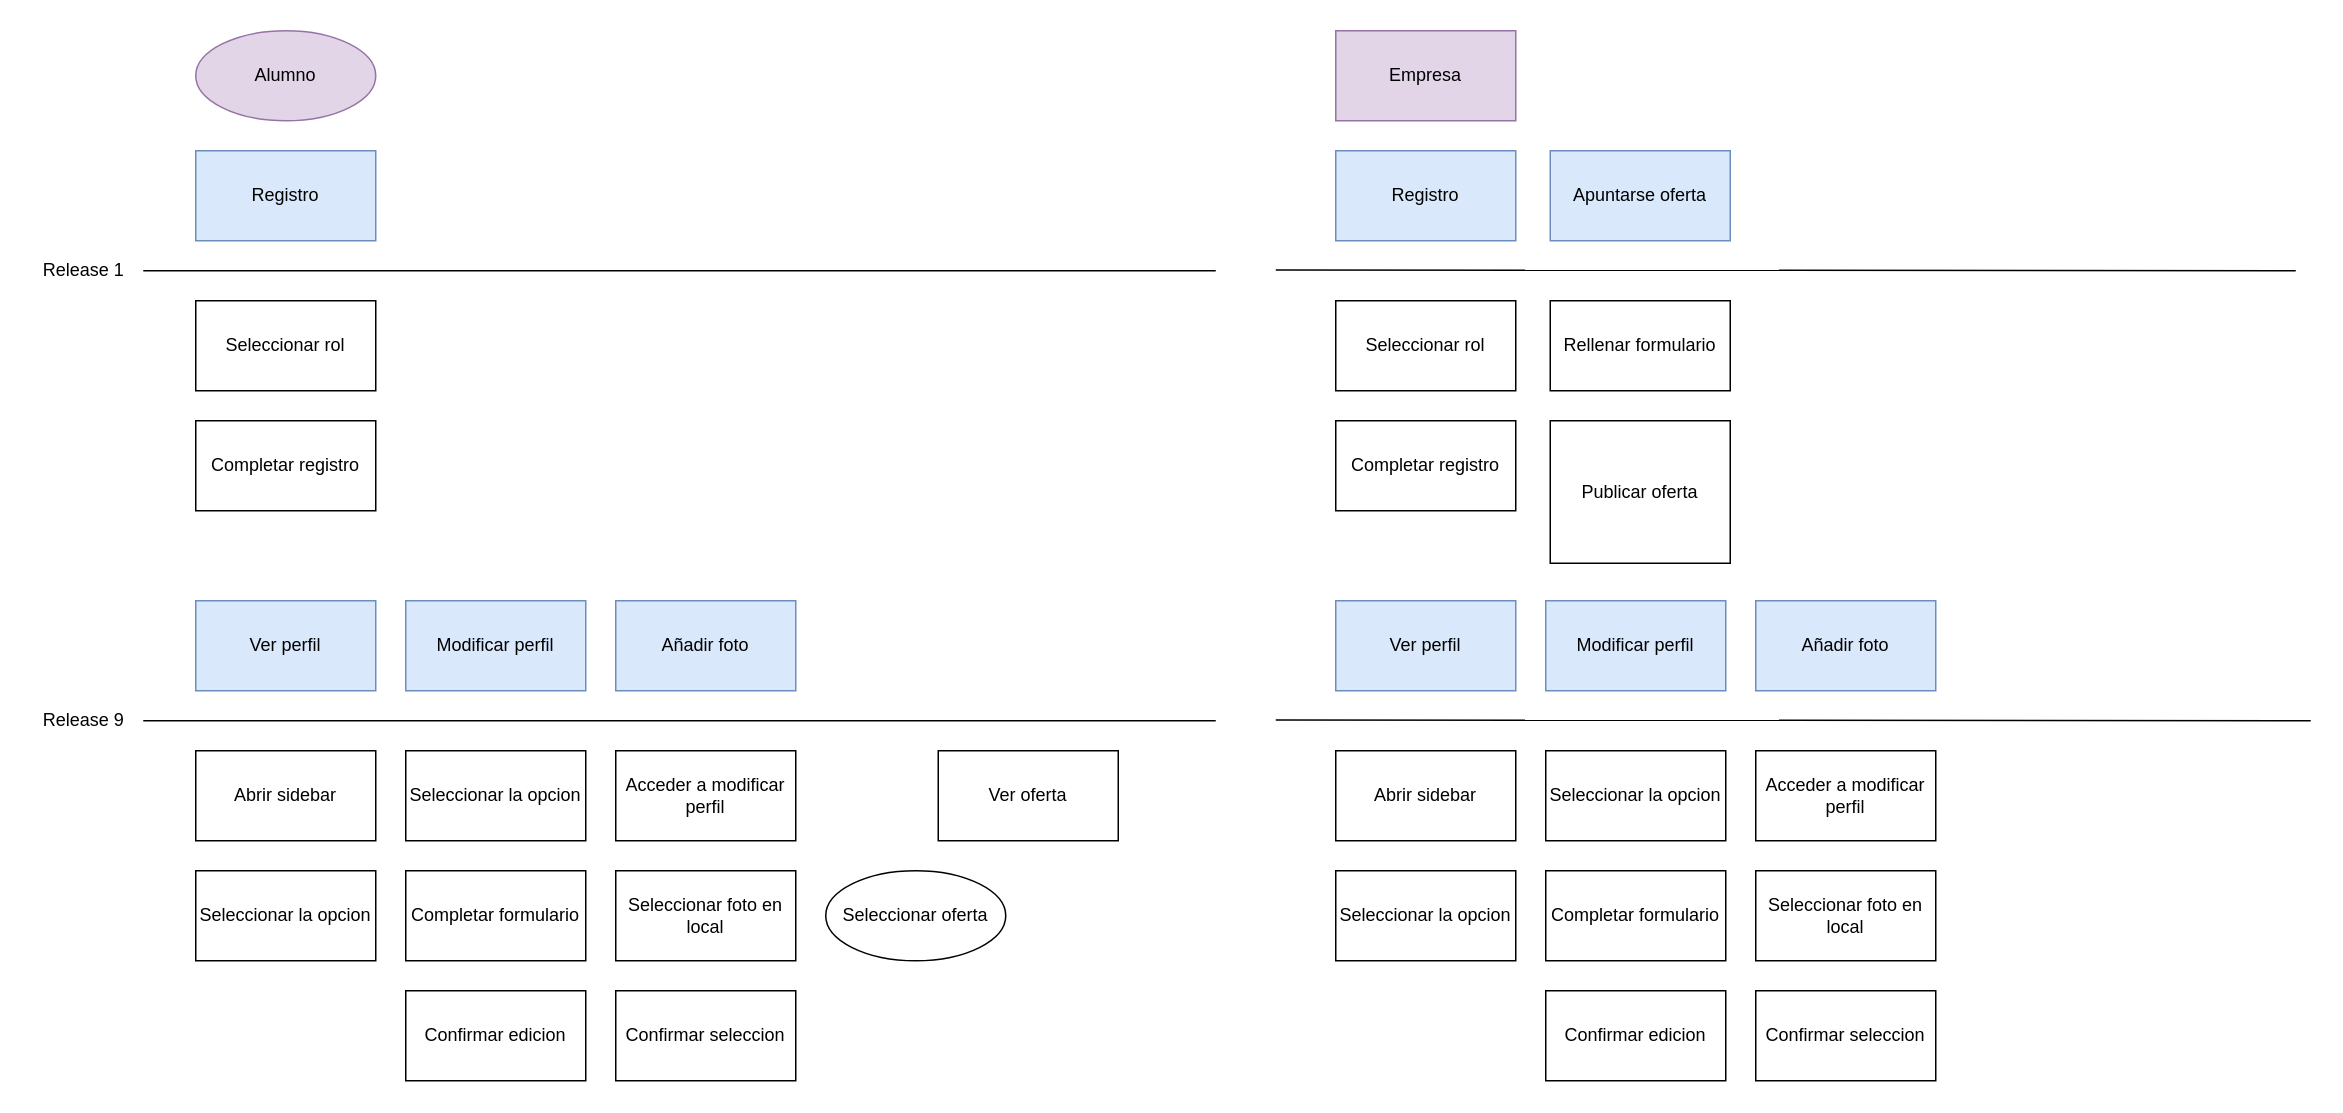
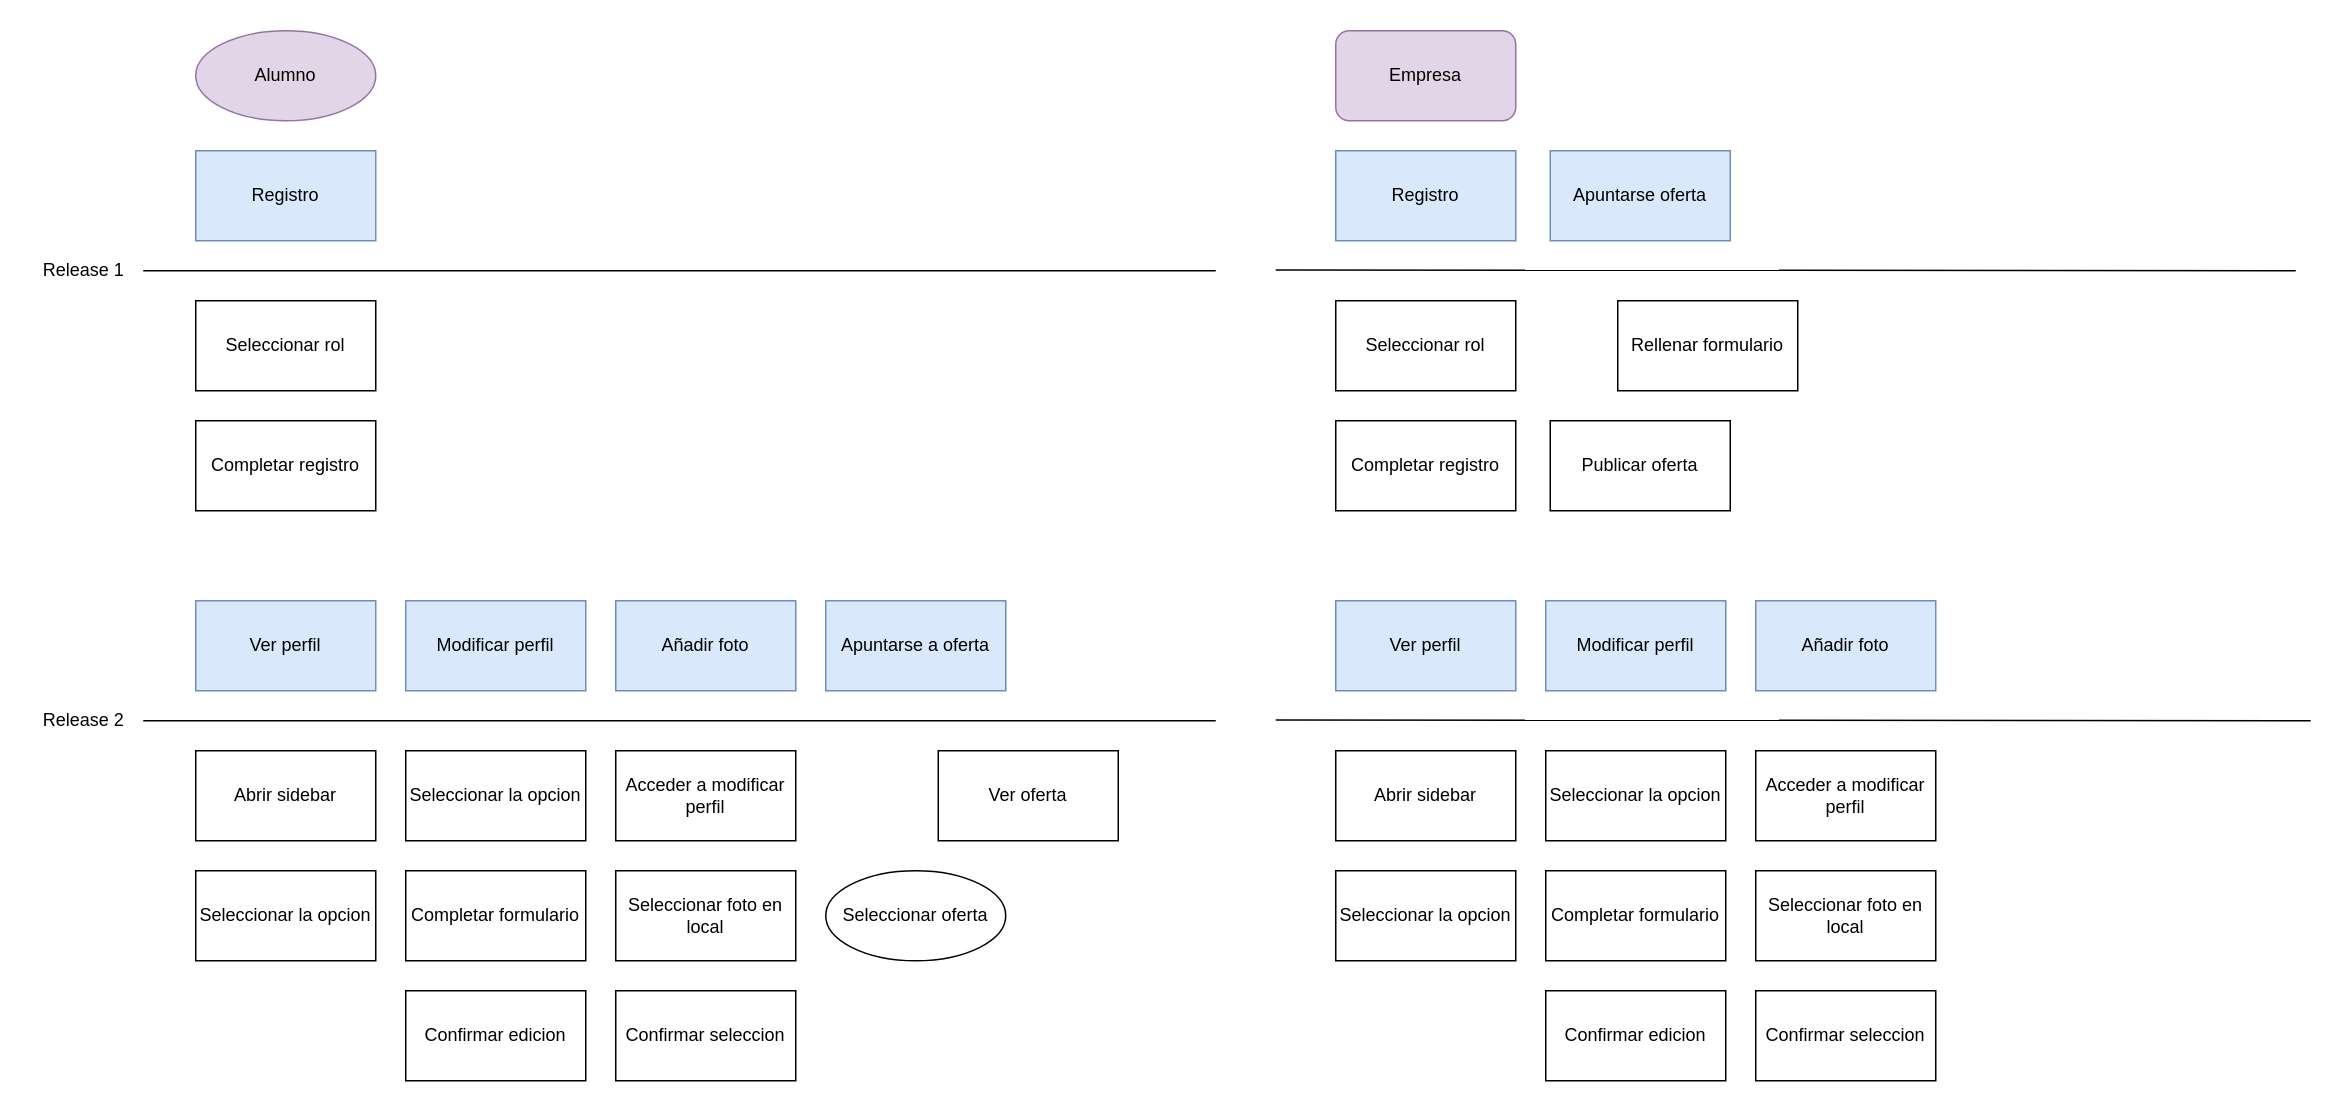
node "Empresa": shape rectangle -> rounded rectangle
node "Rellenar formulario": moved (1640, 346) -> (1708, 346)
node "Publicar oferta": size 180x143 -> 180x90
node "Apuntarse a oferta": added
node "Release 9": label "Release 9" -> "Release 2"
